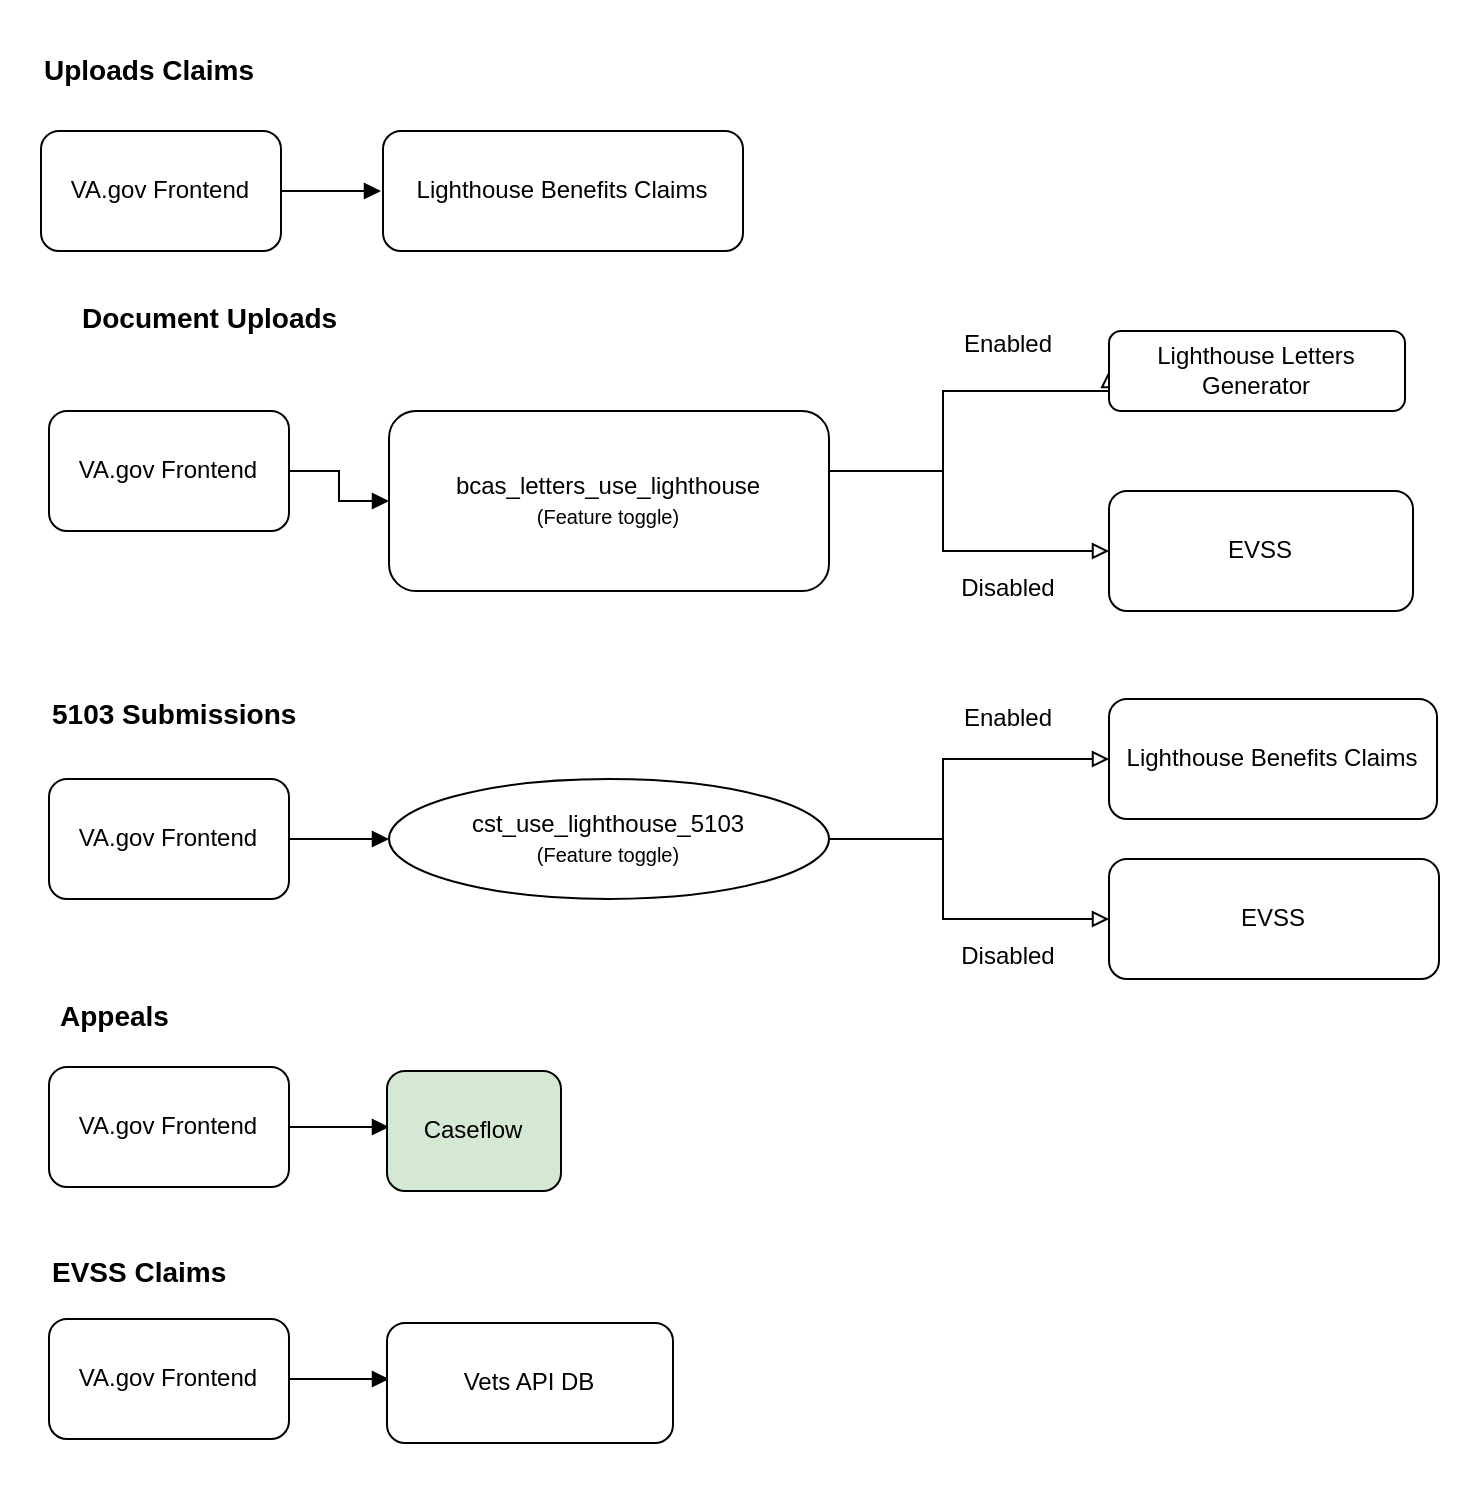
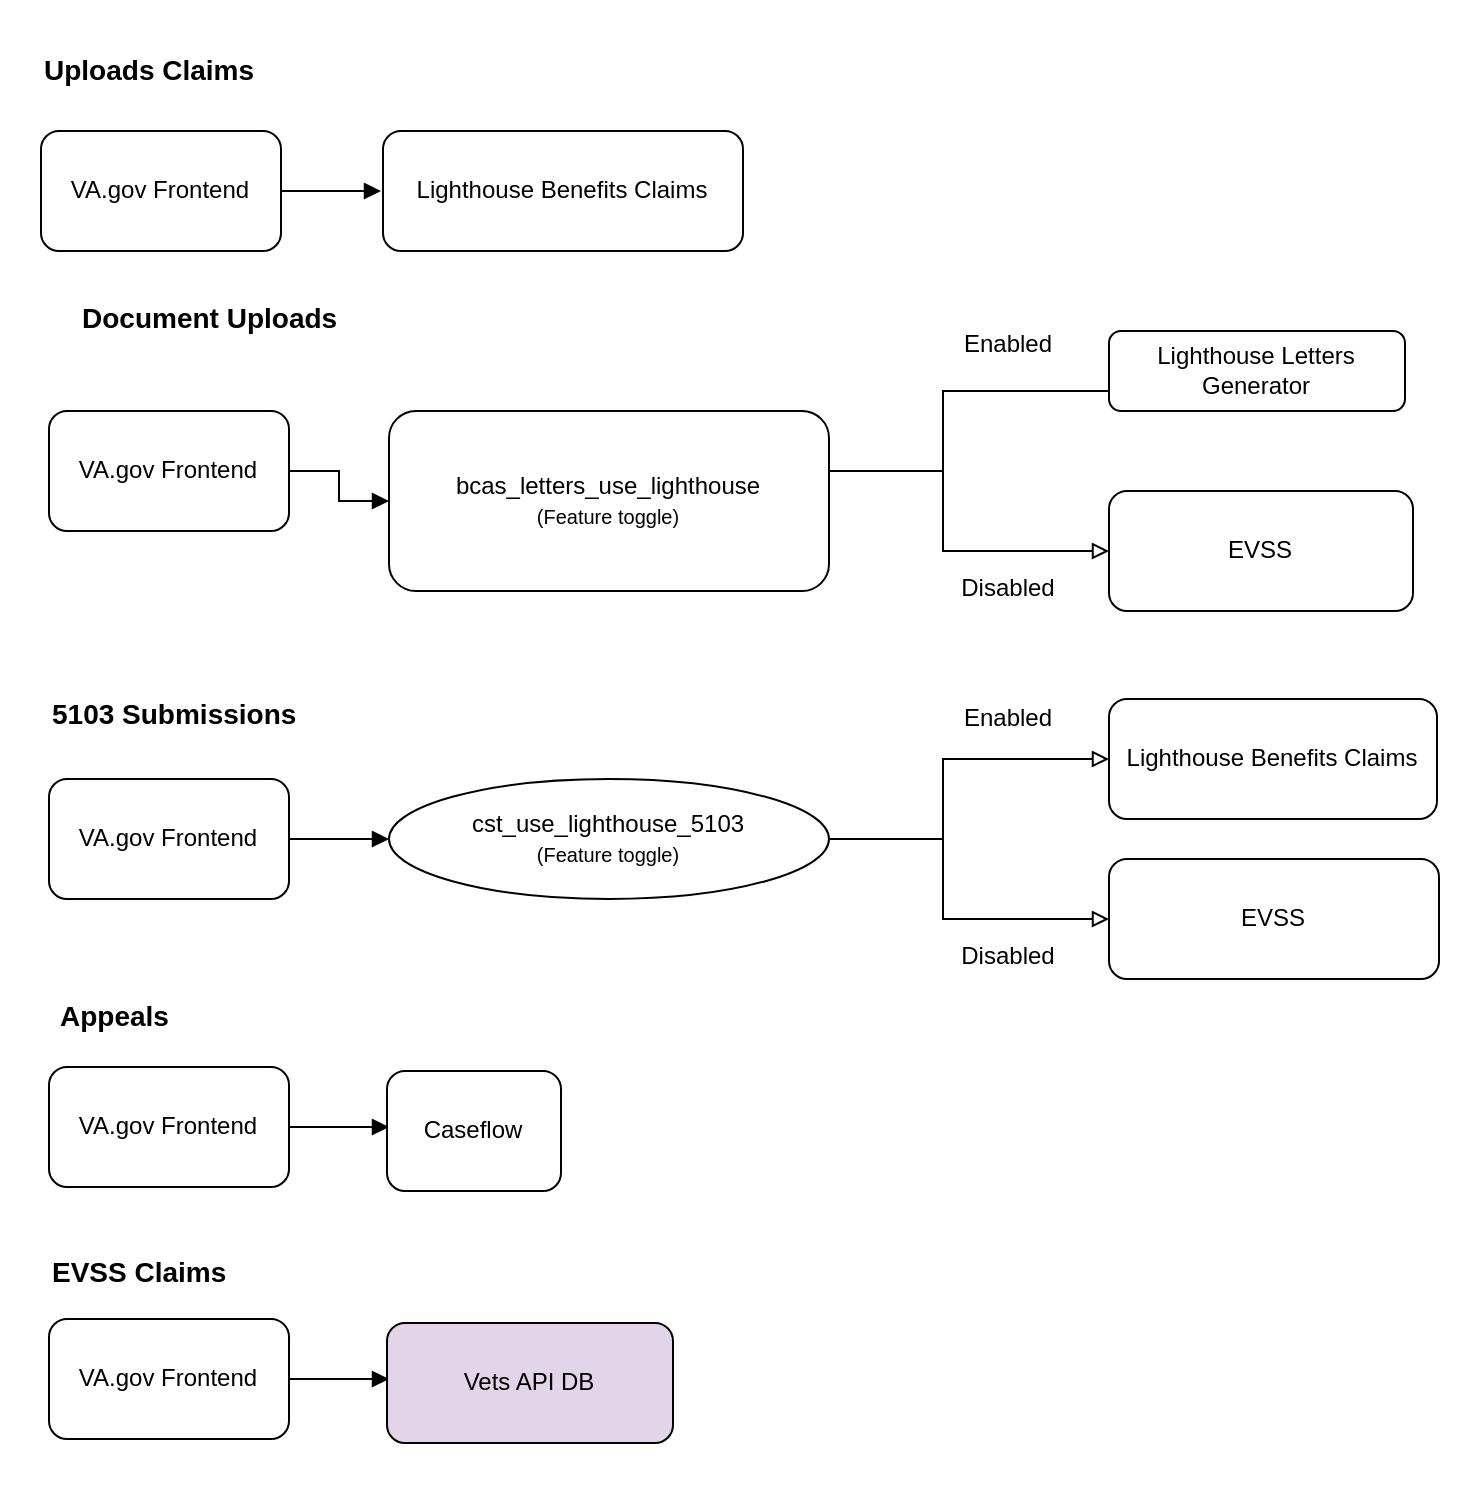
edge "bcas_letters_use_lighthouse (Feature toggle)" -> "Lighthouse Letters Generator": arrowhead block -> none
node "Caseflow": fillcolor #d5e8d4 -> #ffffff
node "Vets API DB": fillcolor #ffffff -> #e1d5e7
